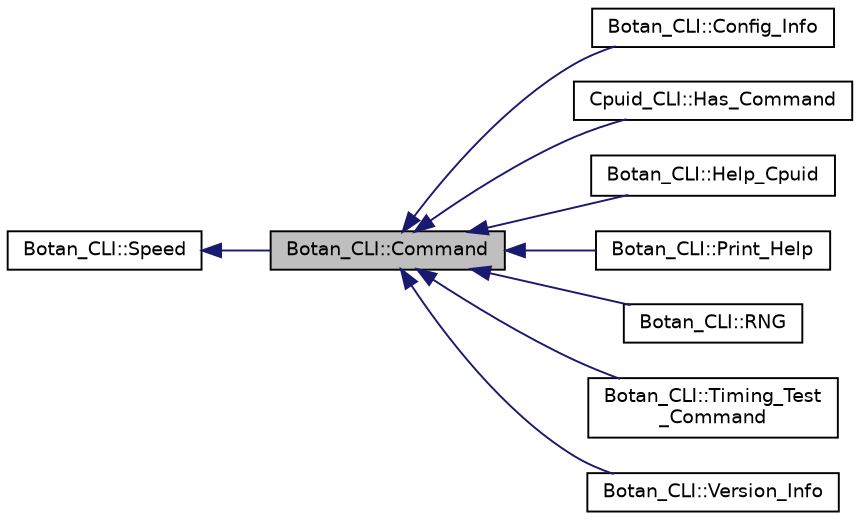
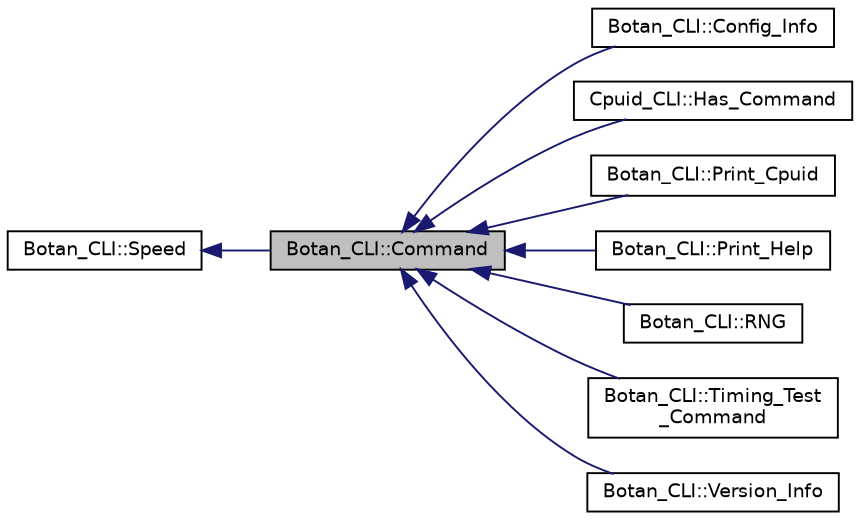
node "Botan_CLI::Help_Cpuid": label "Botan_CLI::Help_Cpuid" -> "Botan_CLI::Print_Cpuid"
